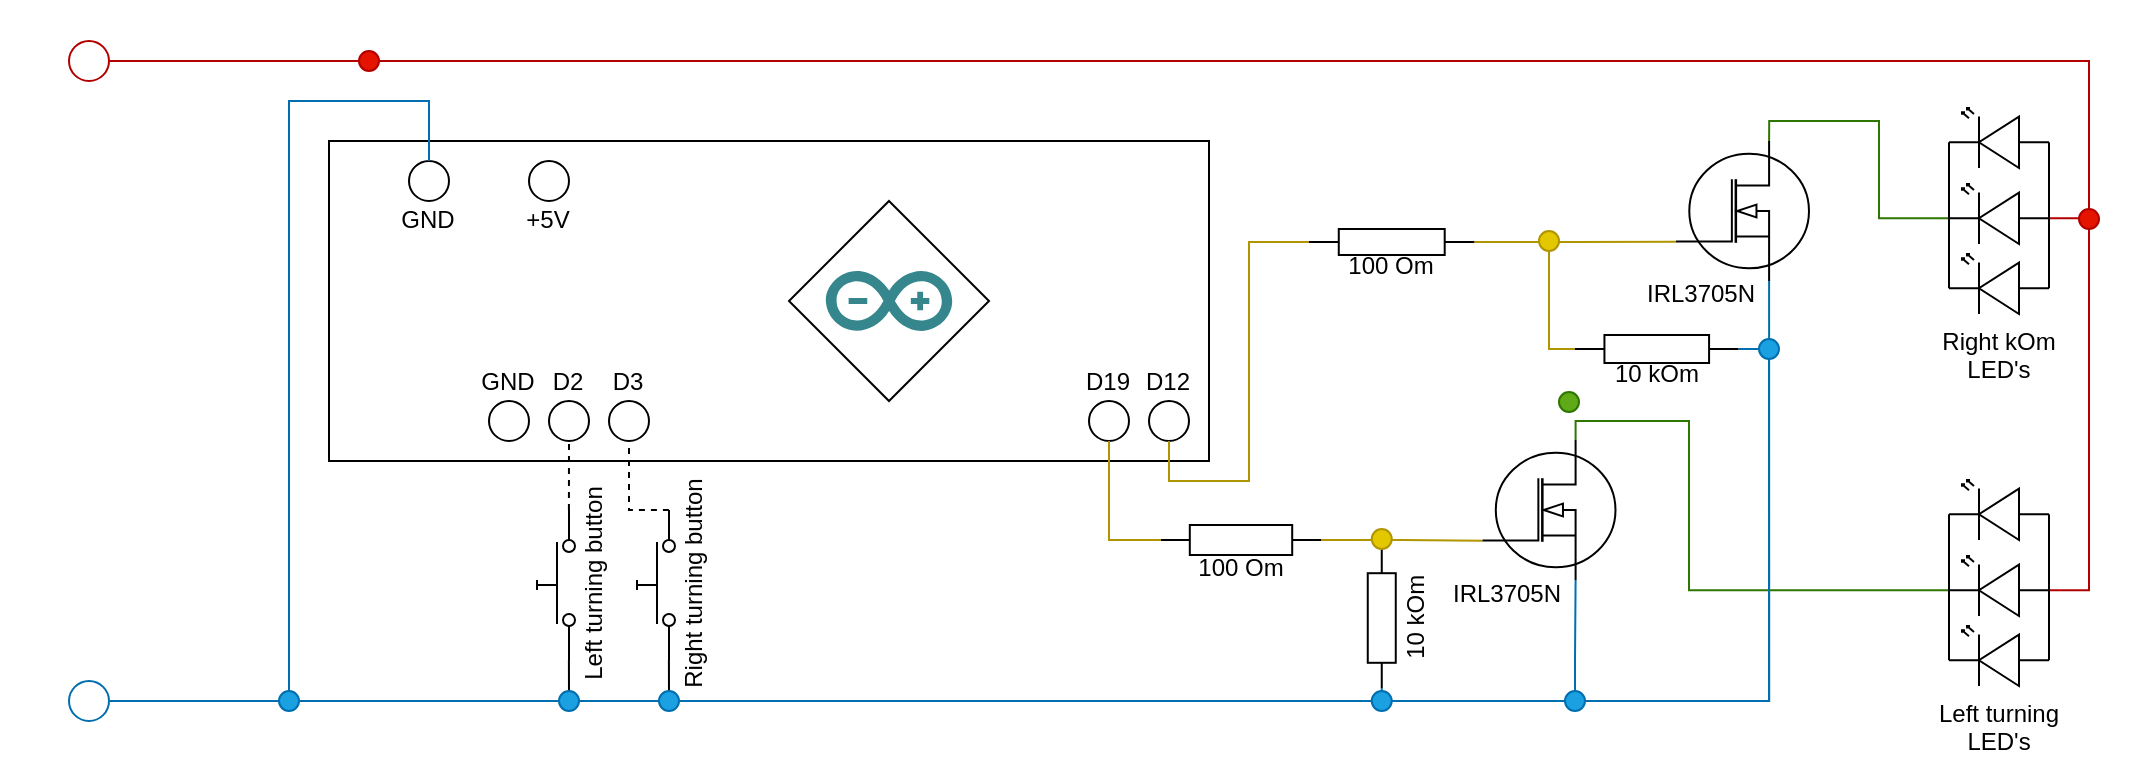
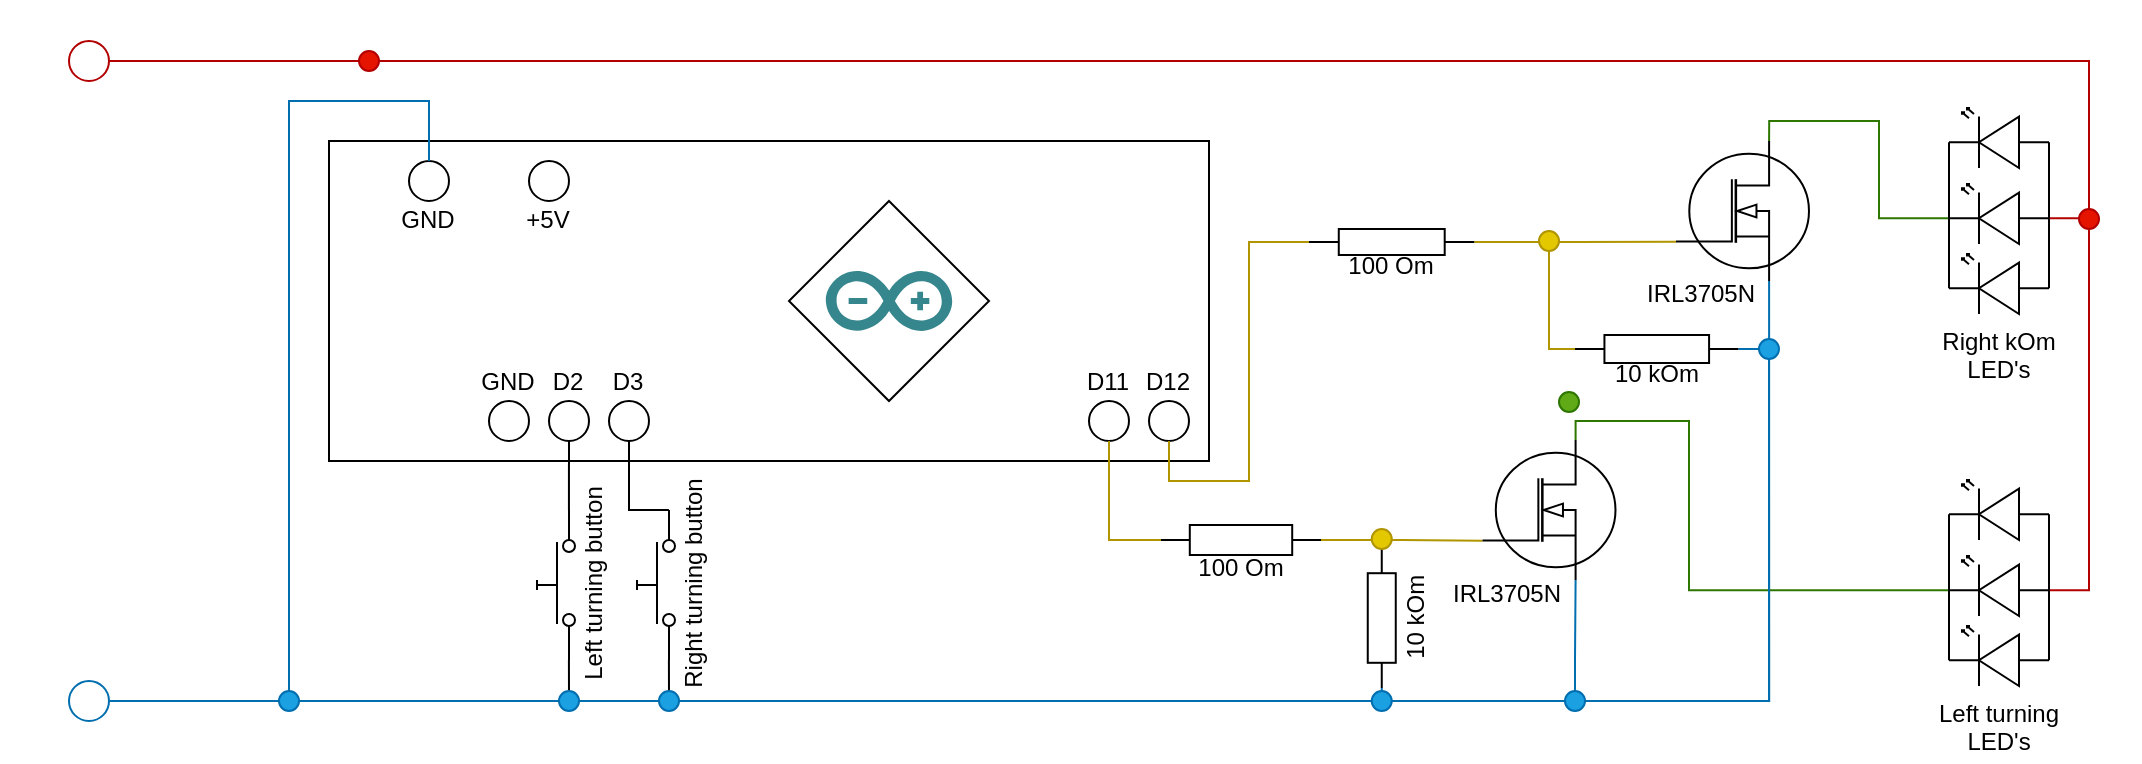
node "D19": label "D19" -> "D11"
edge "D2" -- "Left turning button": style dashed -> solid
edge "D3" -- "Right turning button": style dashed -> solid
